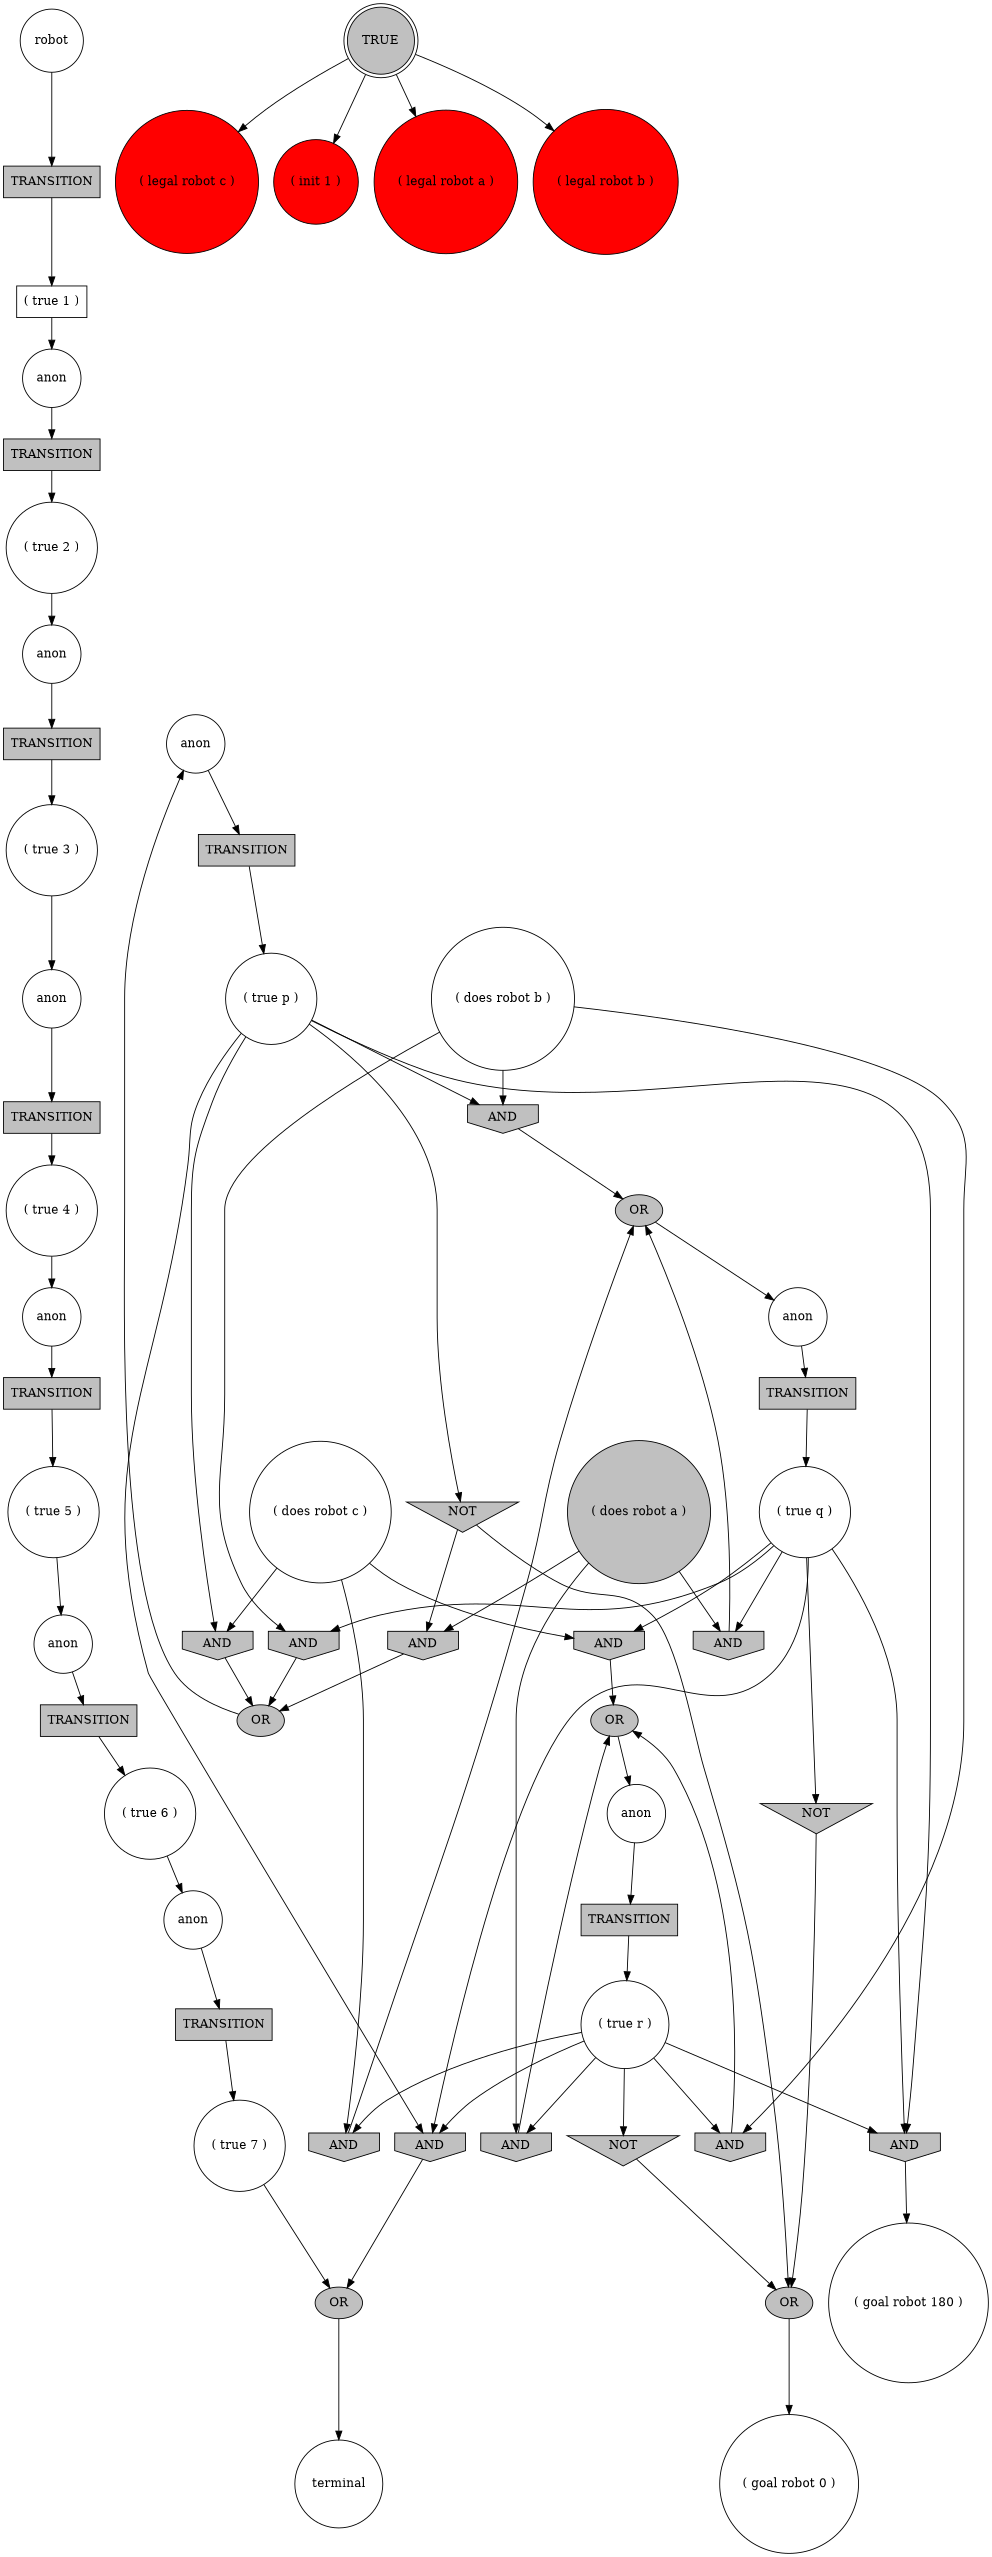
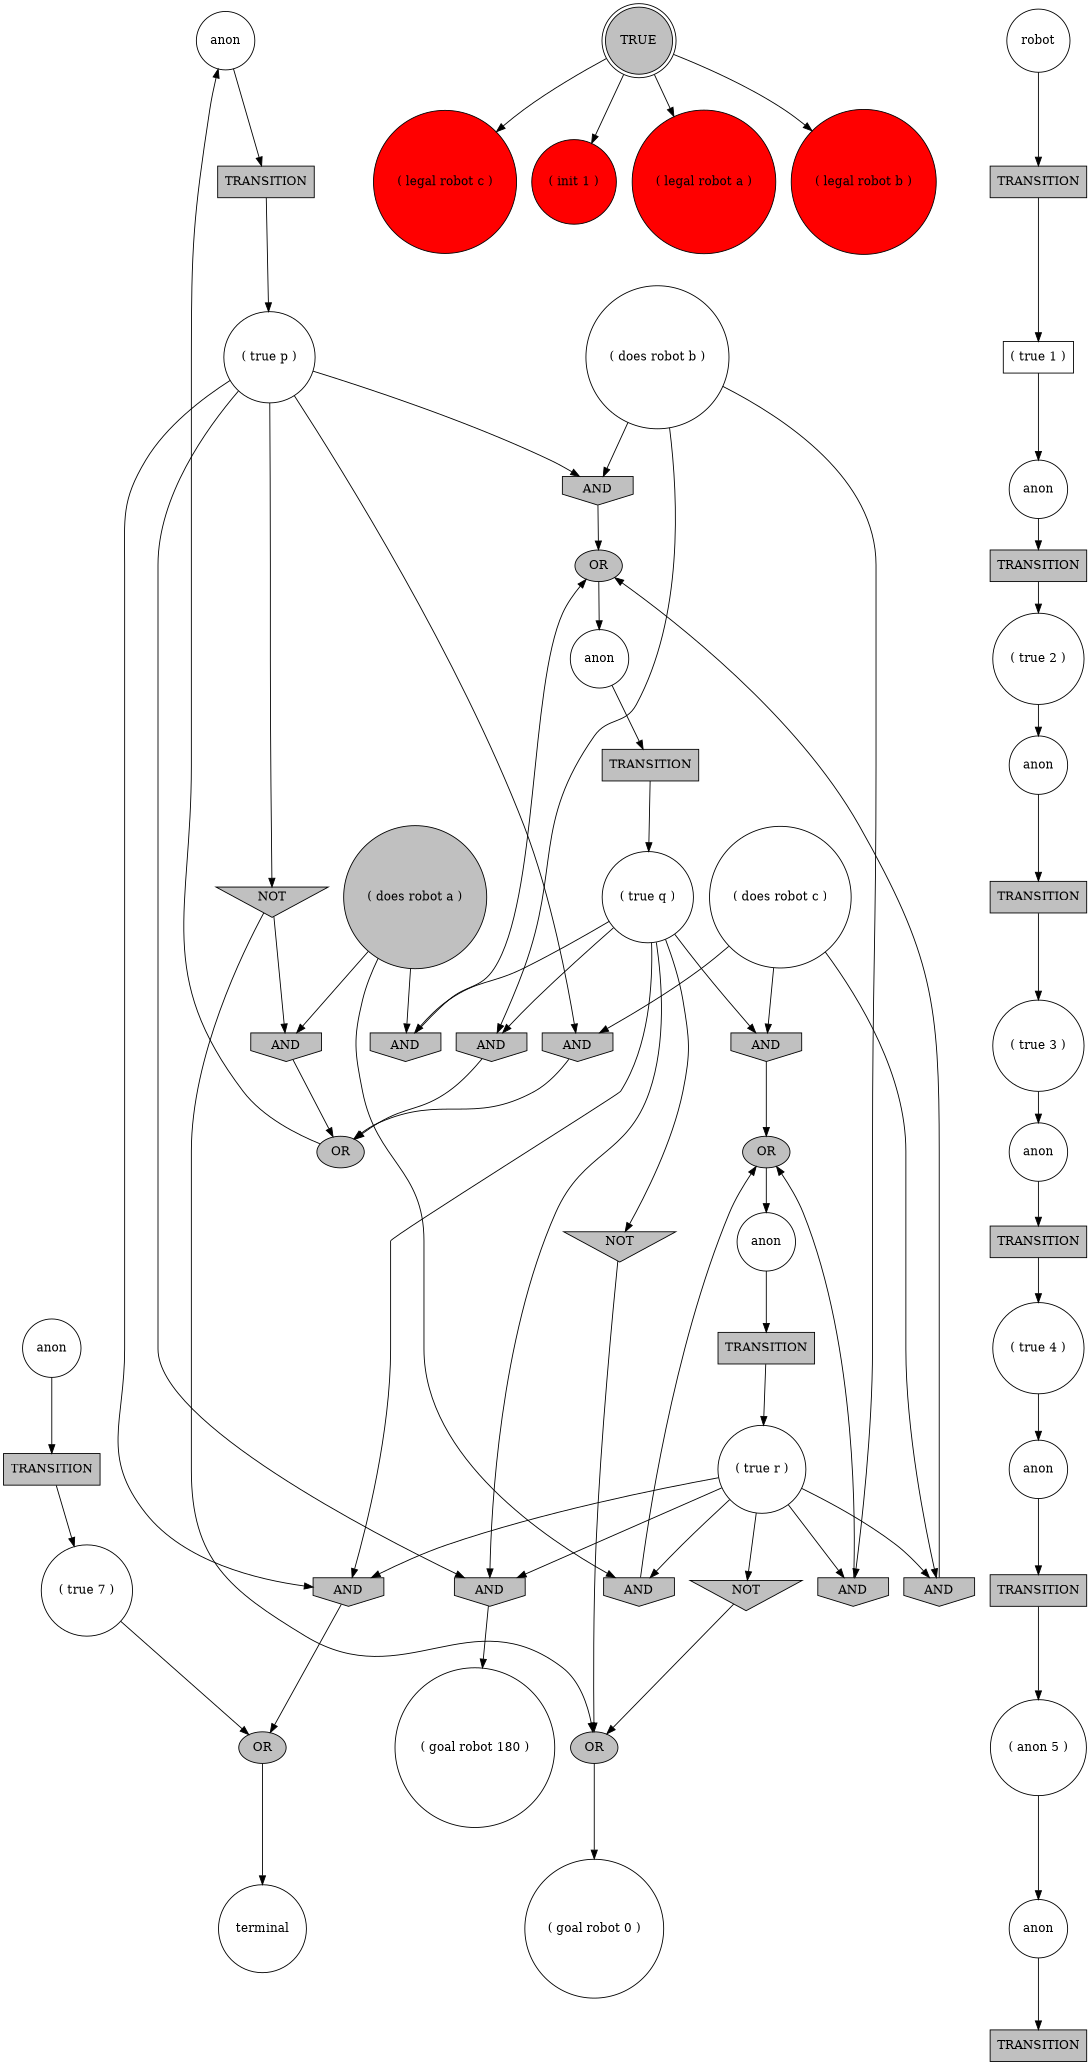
node "( true 5 )": label "( true 5 )" -> "( anon 5 )"
node "( true 6 )": removed
